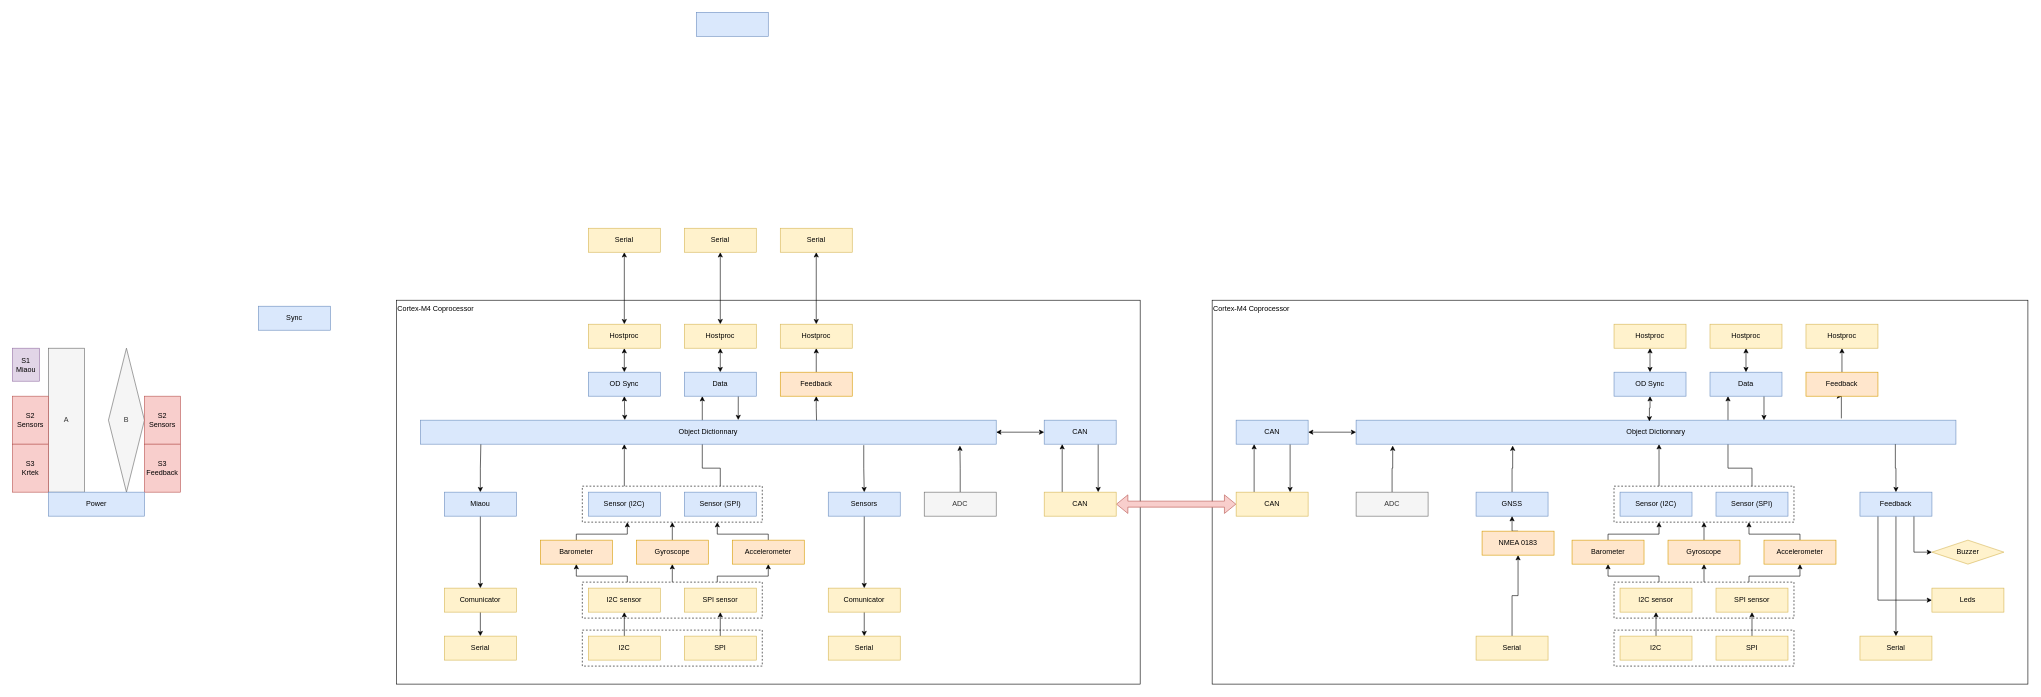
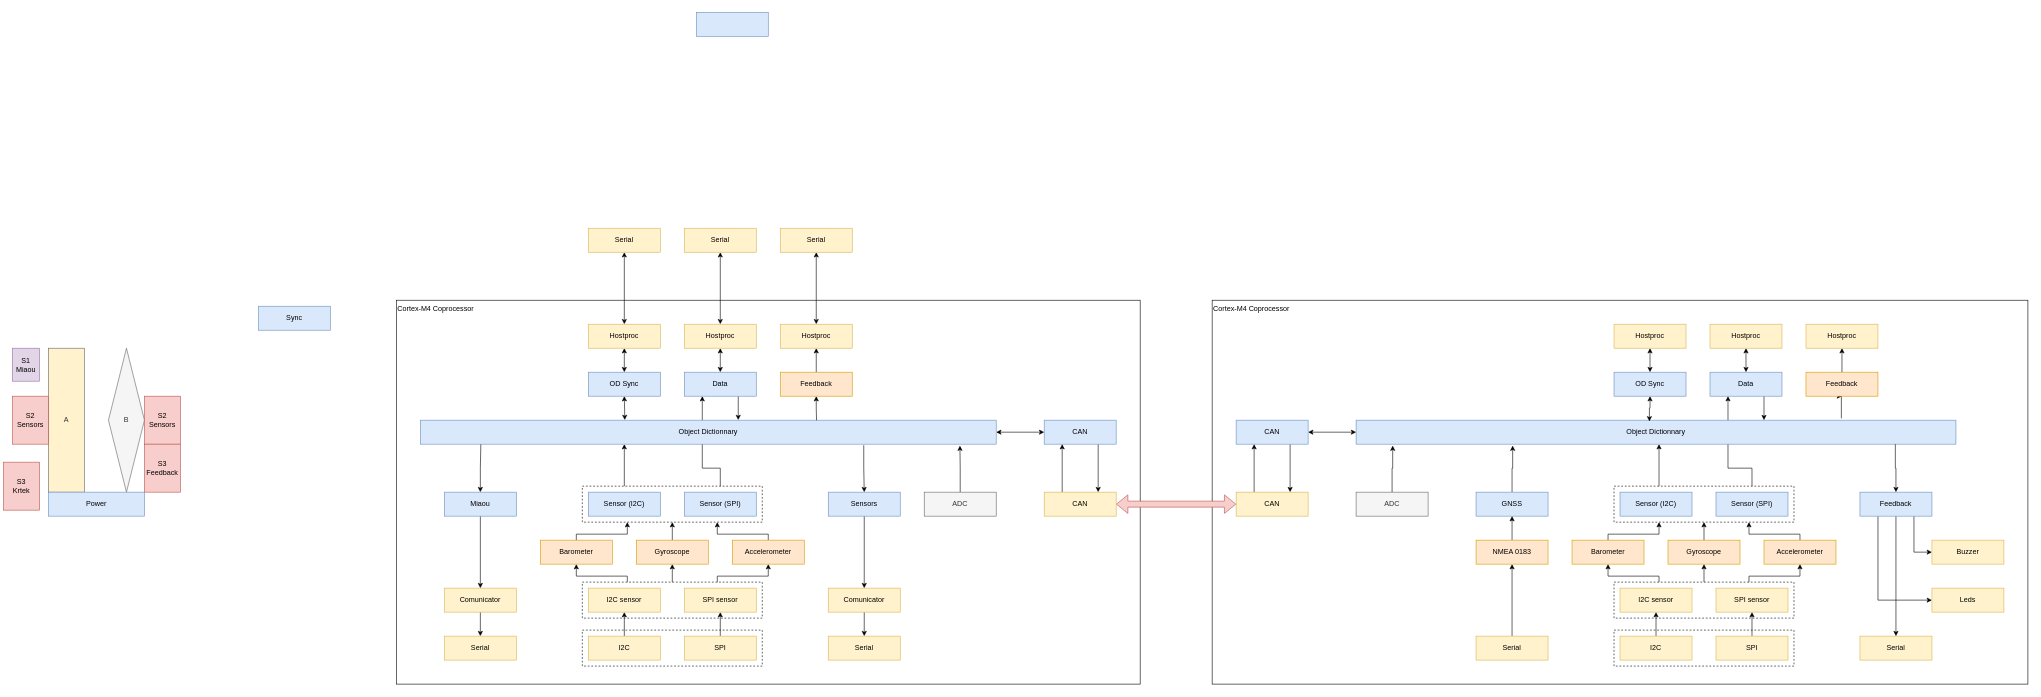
node "A": fillcolor #f5f5f5 -> #fff2cc
node "S3 Krtek": moved (30, 468) -> (21, 486)
node "NMEA 0183": moved (1518, 543) -> (1512, 552)
node "Buzzer": shape diamond -> rectangle
